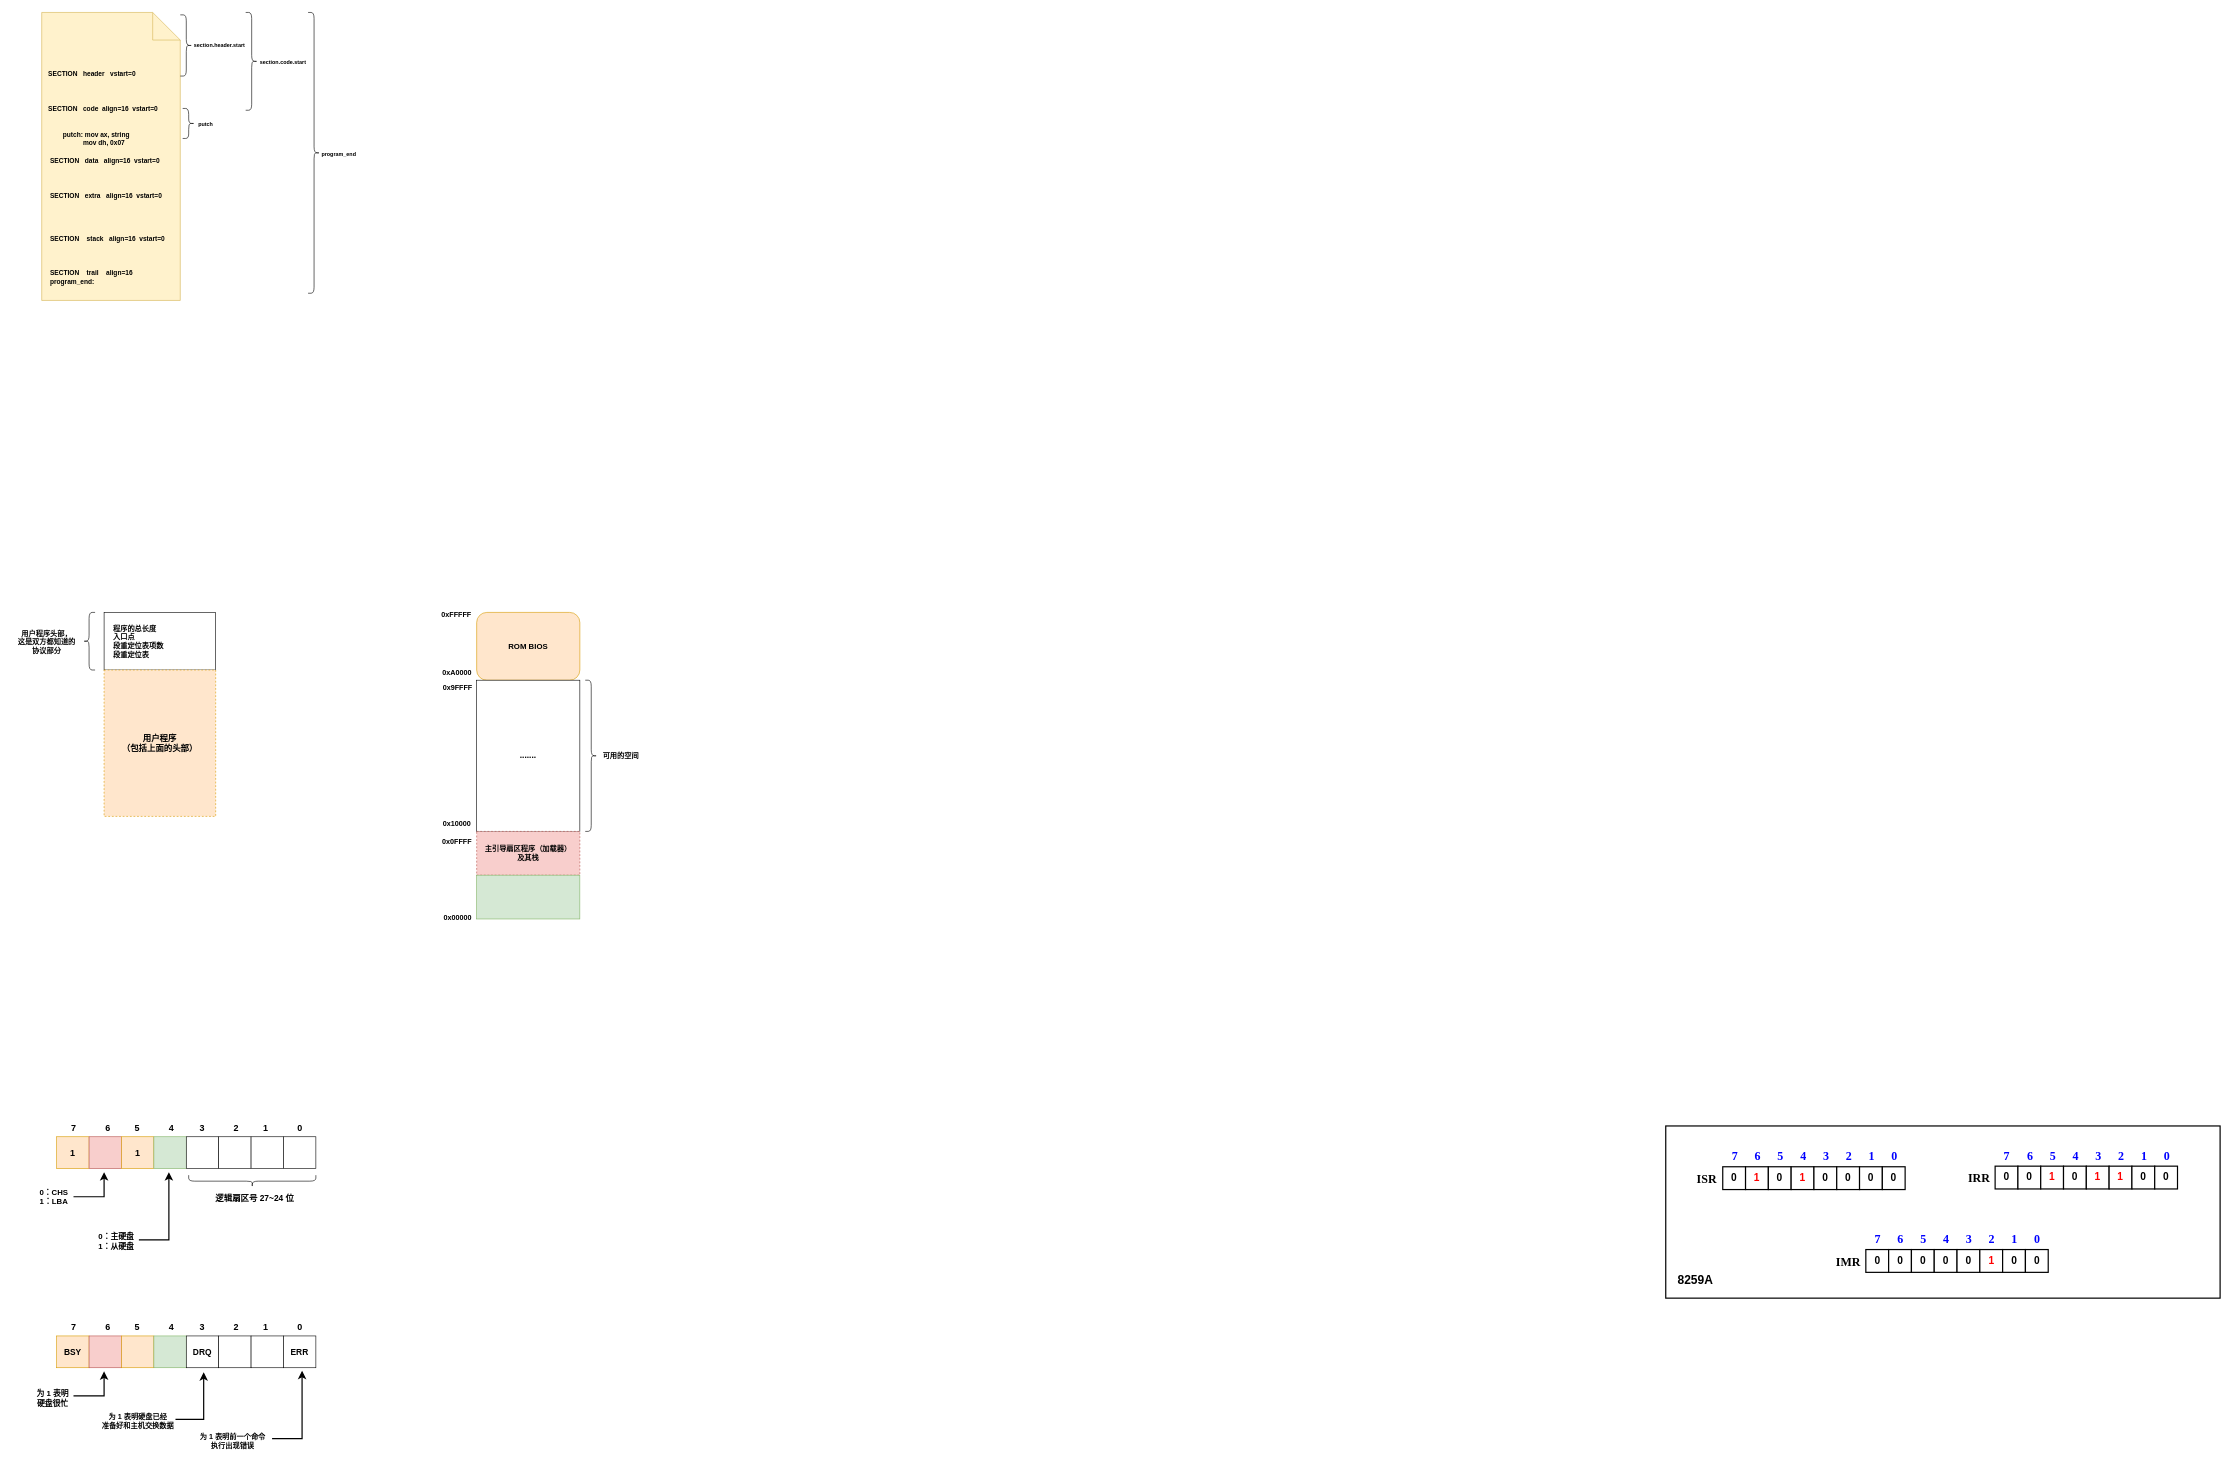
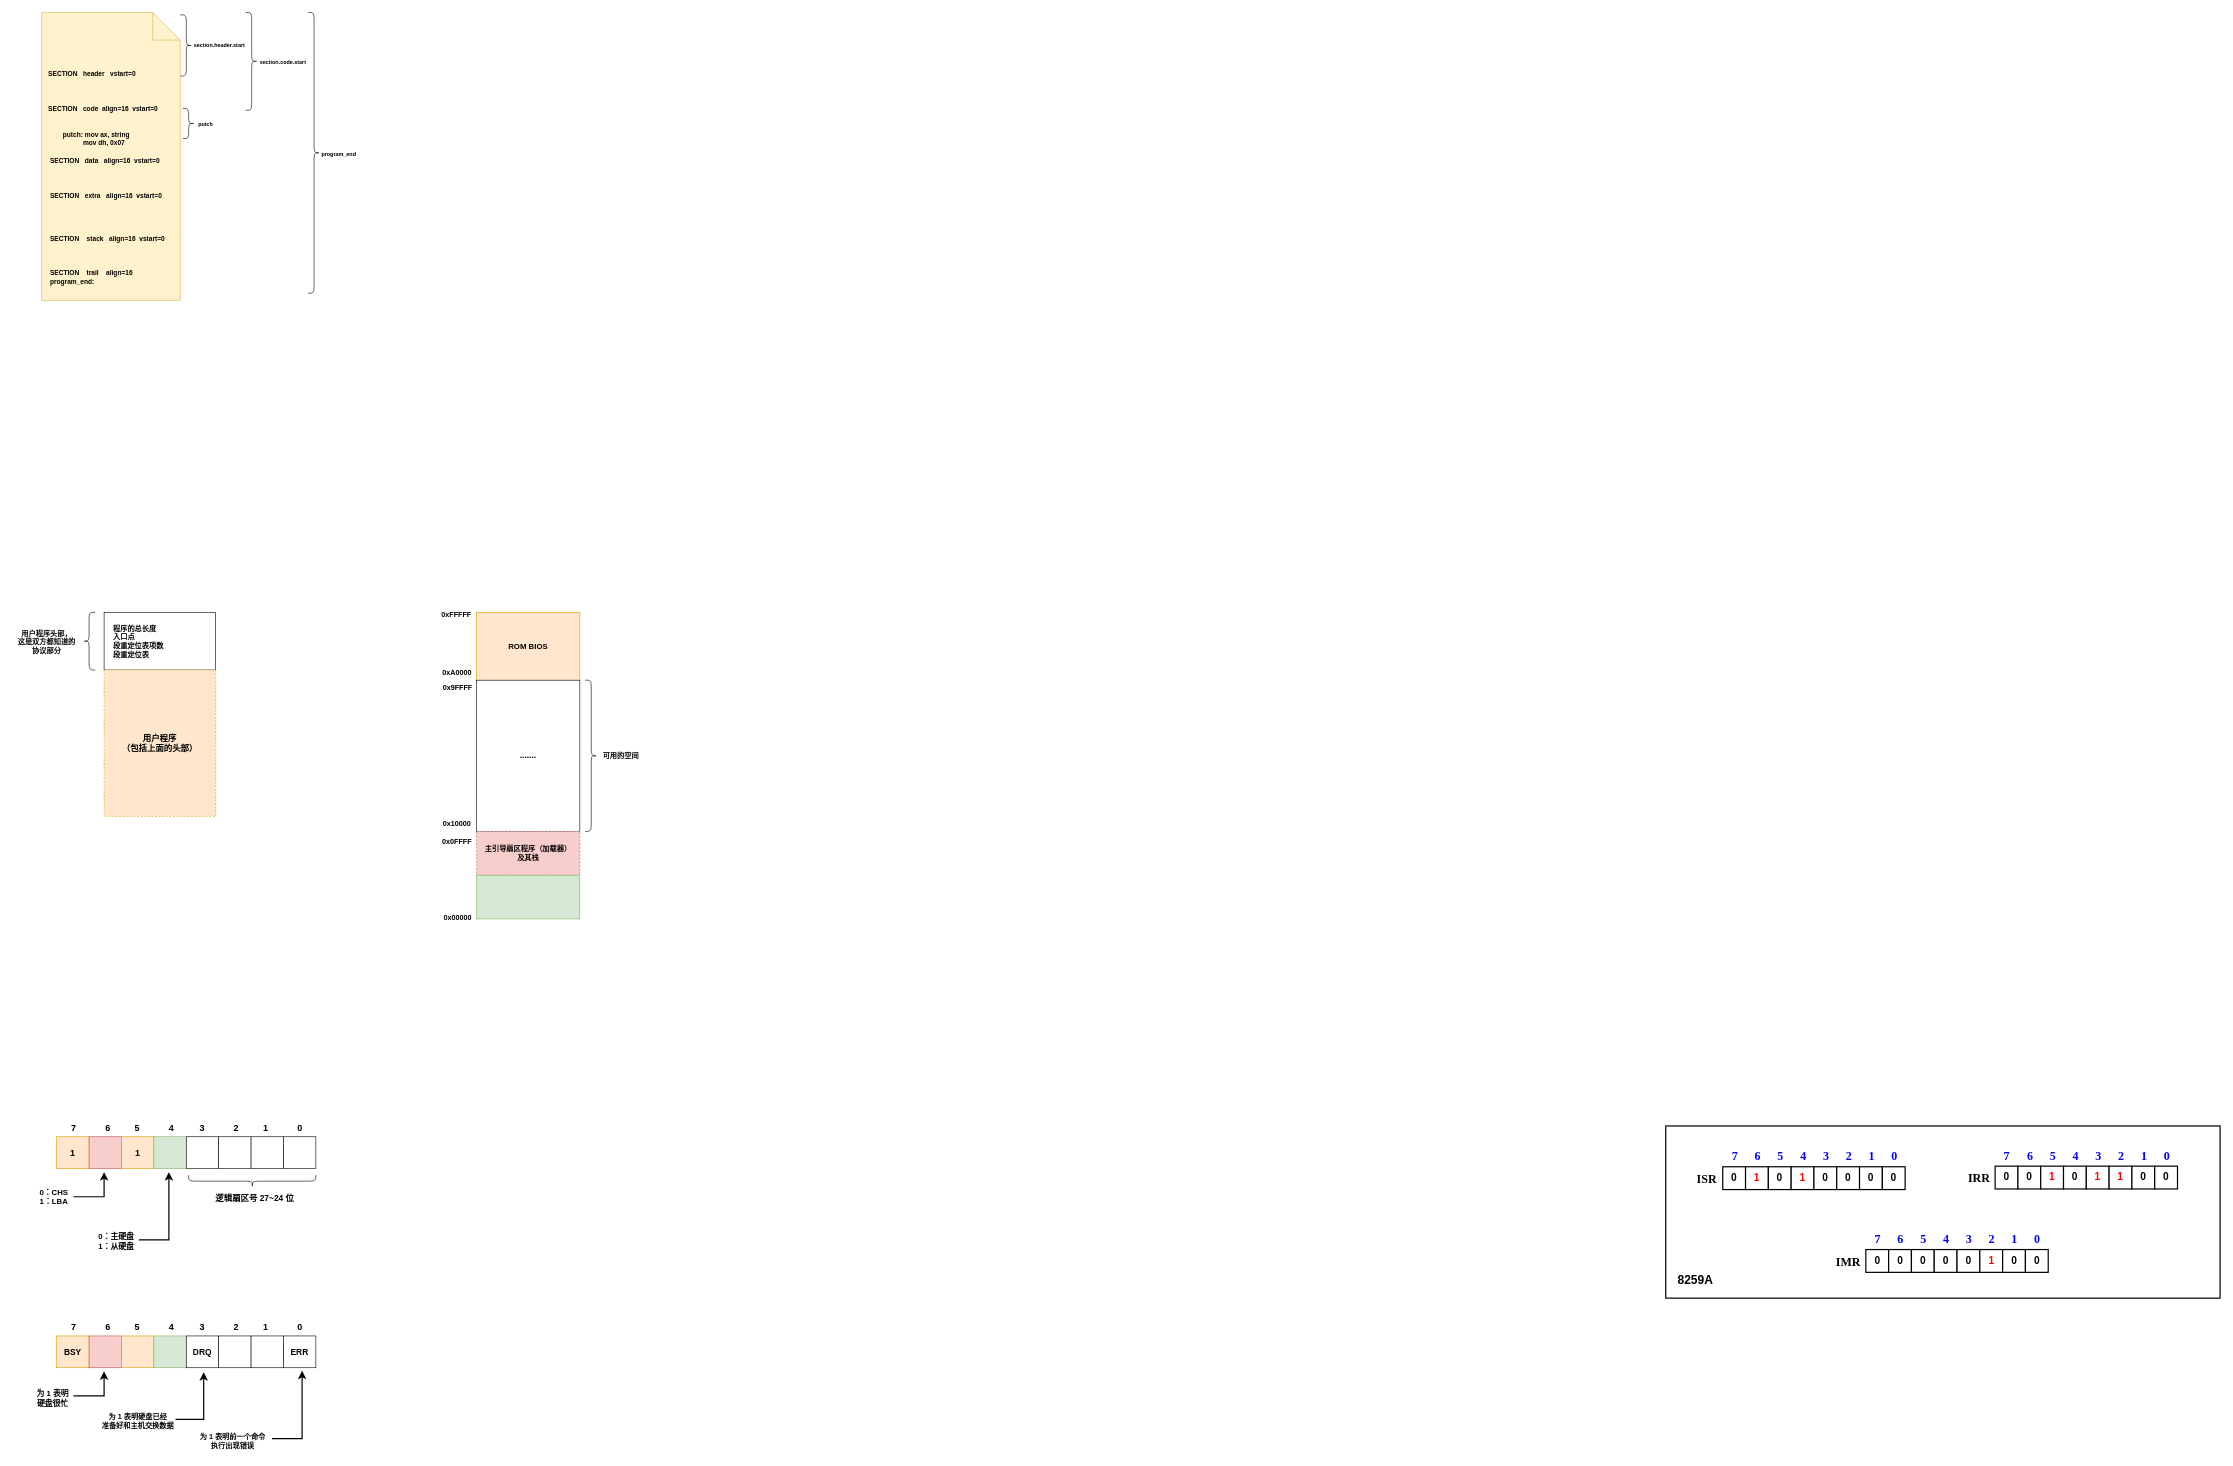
node "ROM BIOS": shape rounded rectangle -> rectangle
